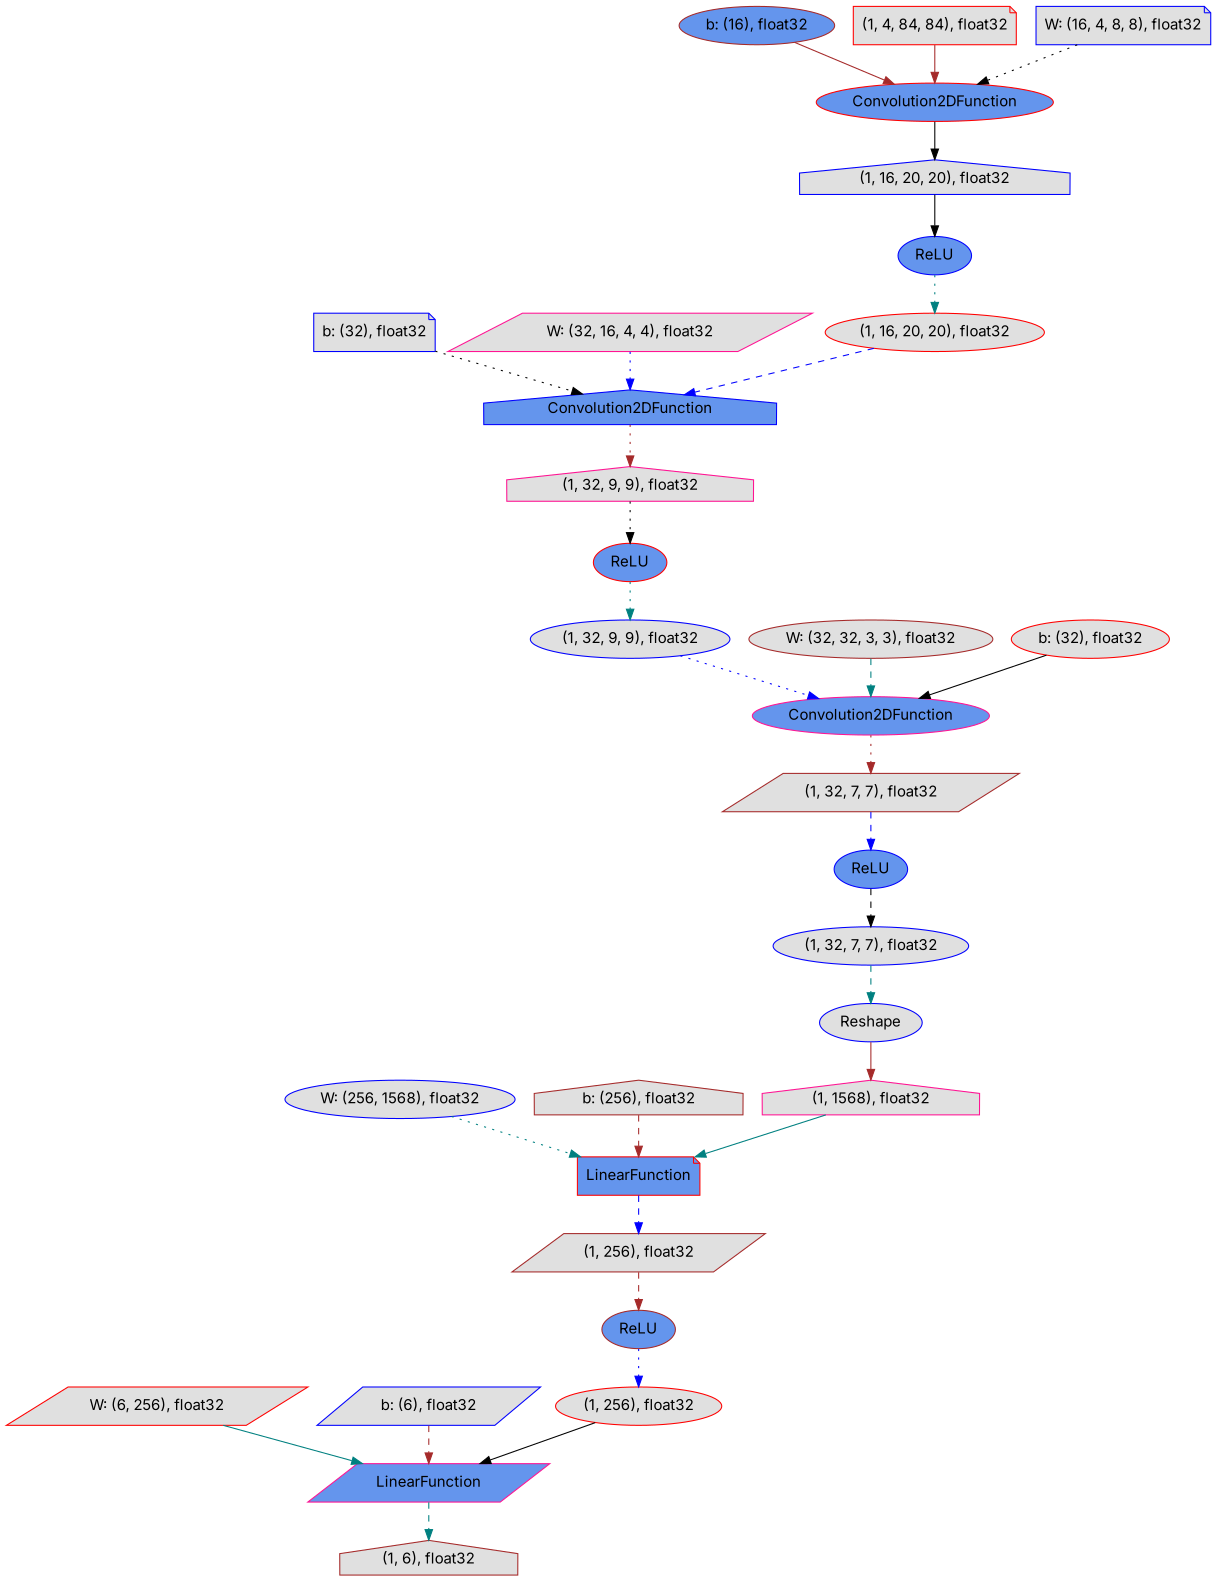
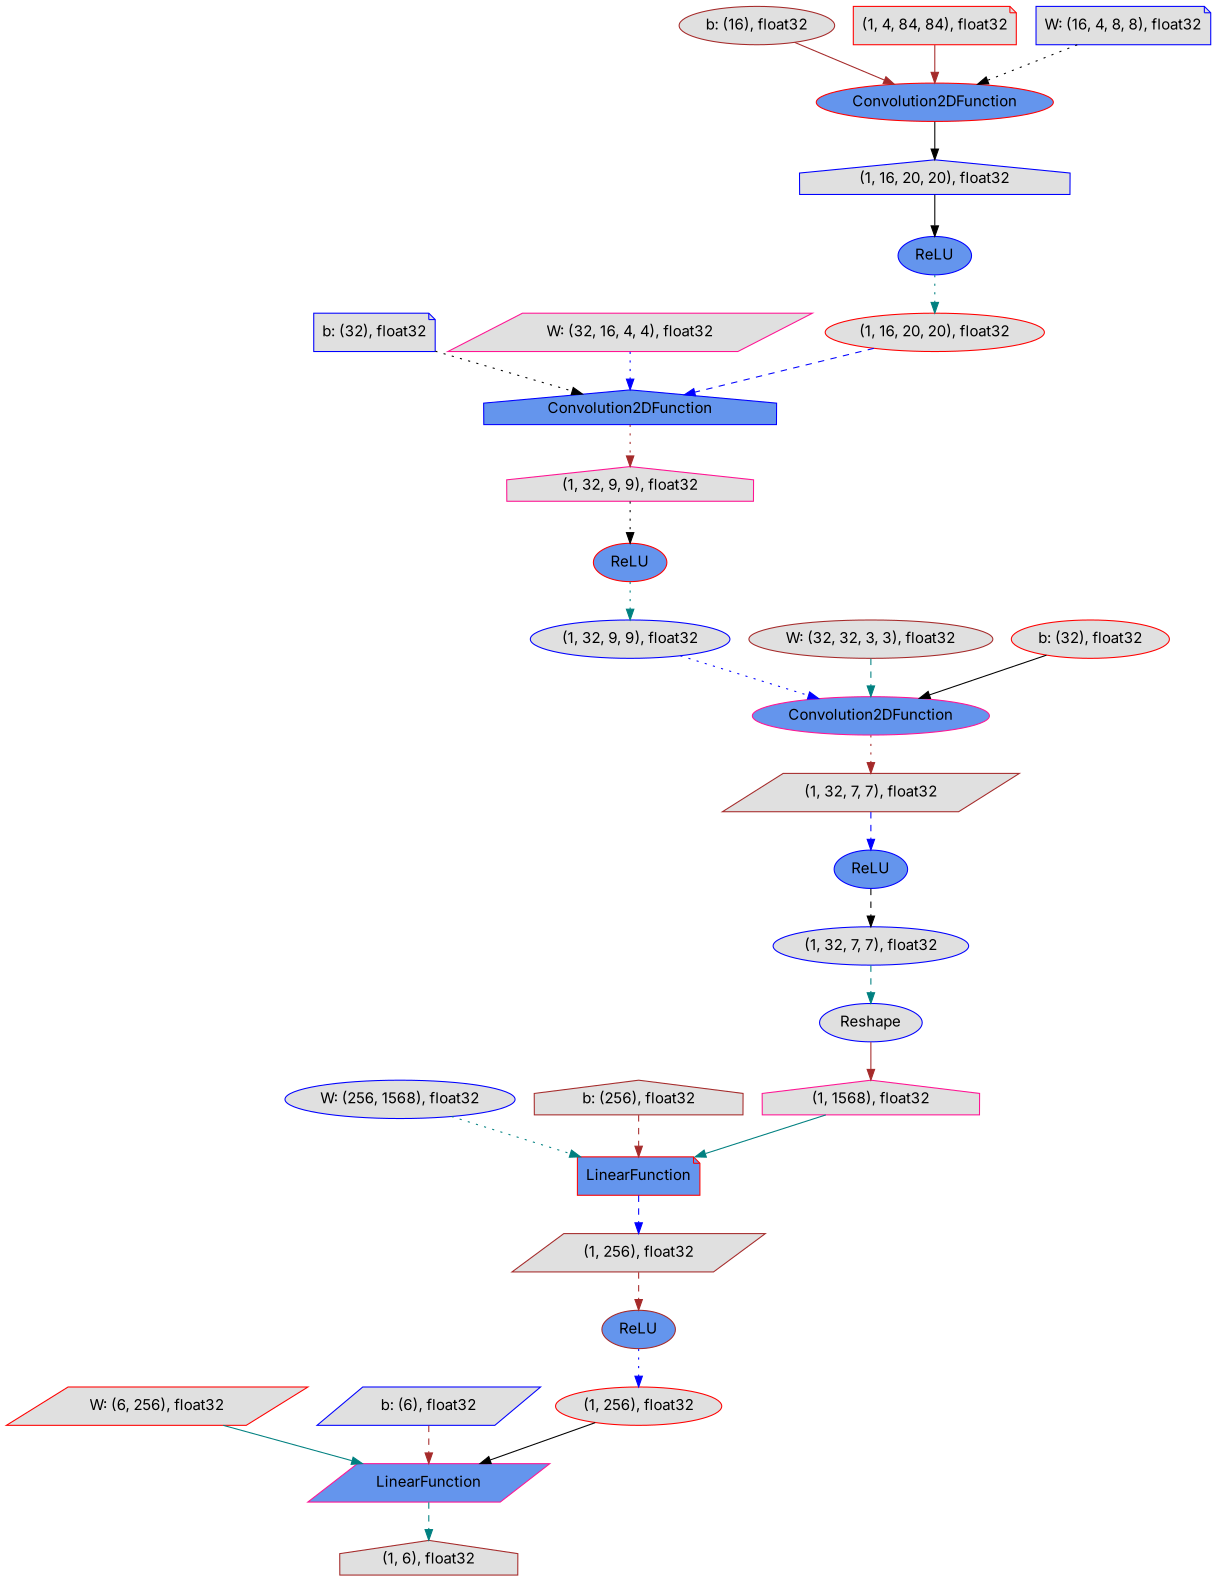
node "b: (16), float32": fillcolor #6495ed -> #e0e0e0
